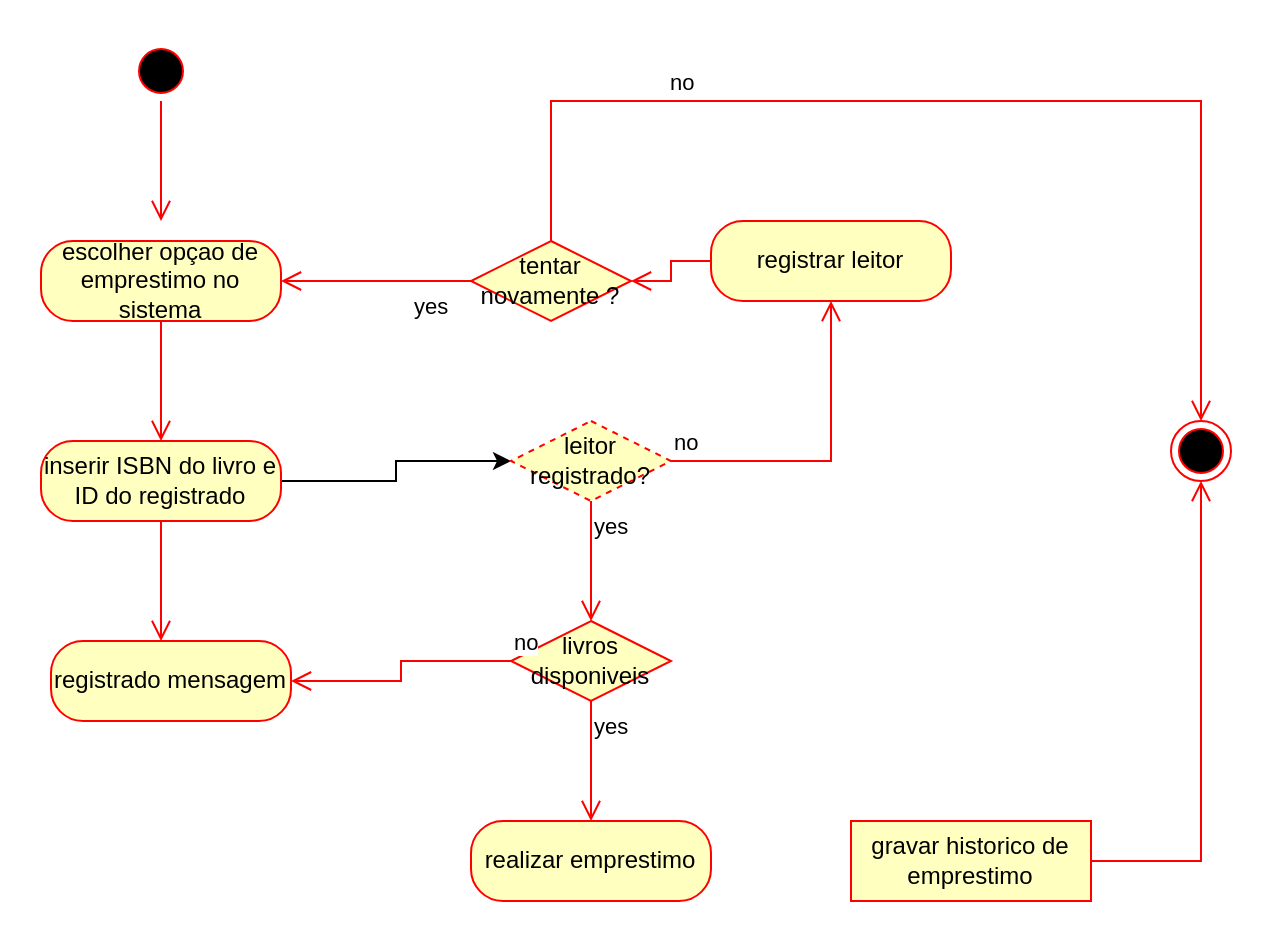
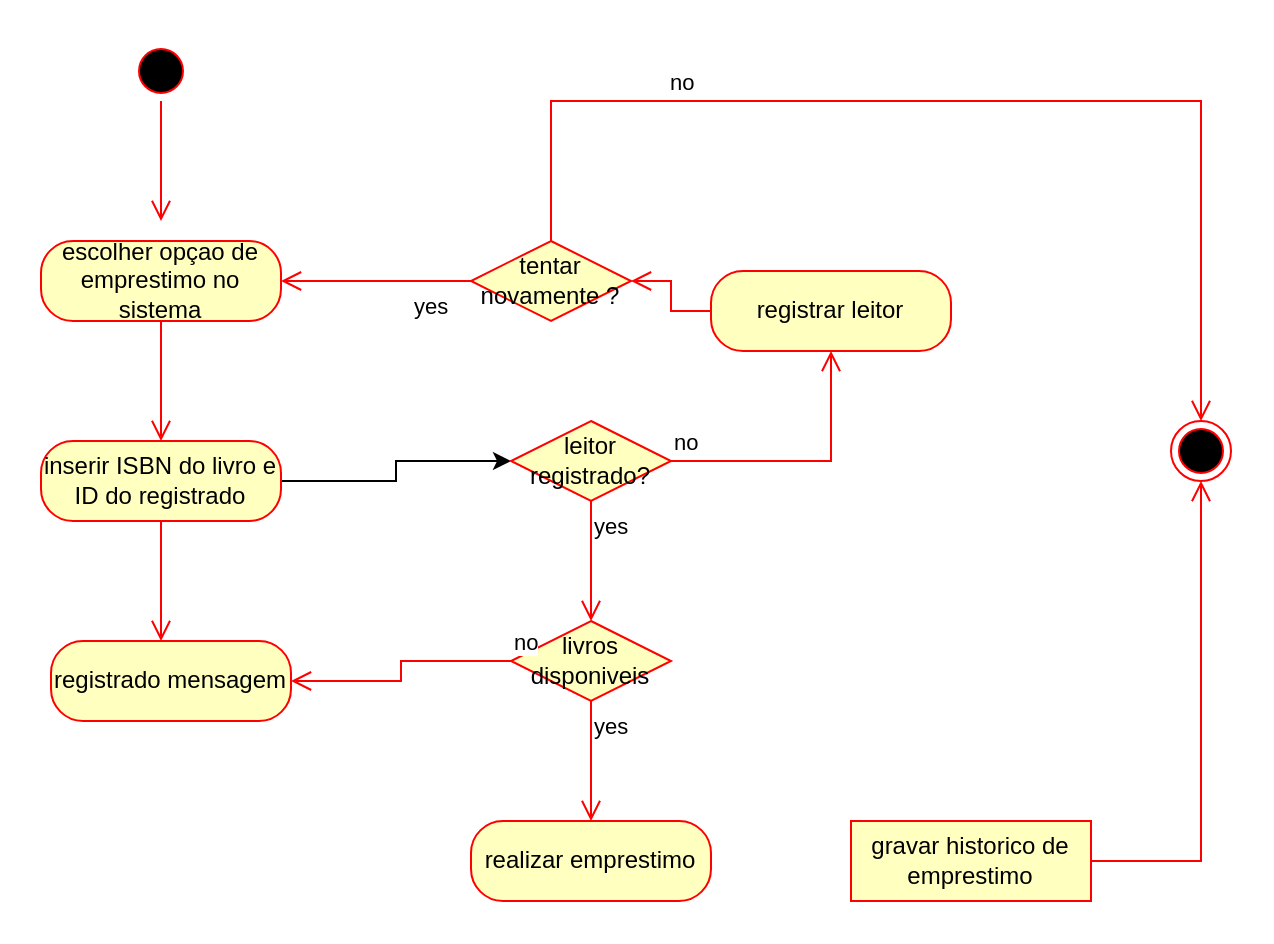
node "registrar leitor": moved (831, 261) -> (831, 311)
node "leitor registrado?": style dashed -> solid
